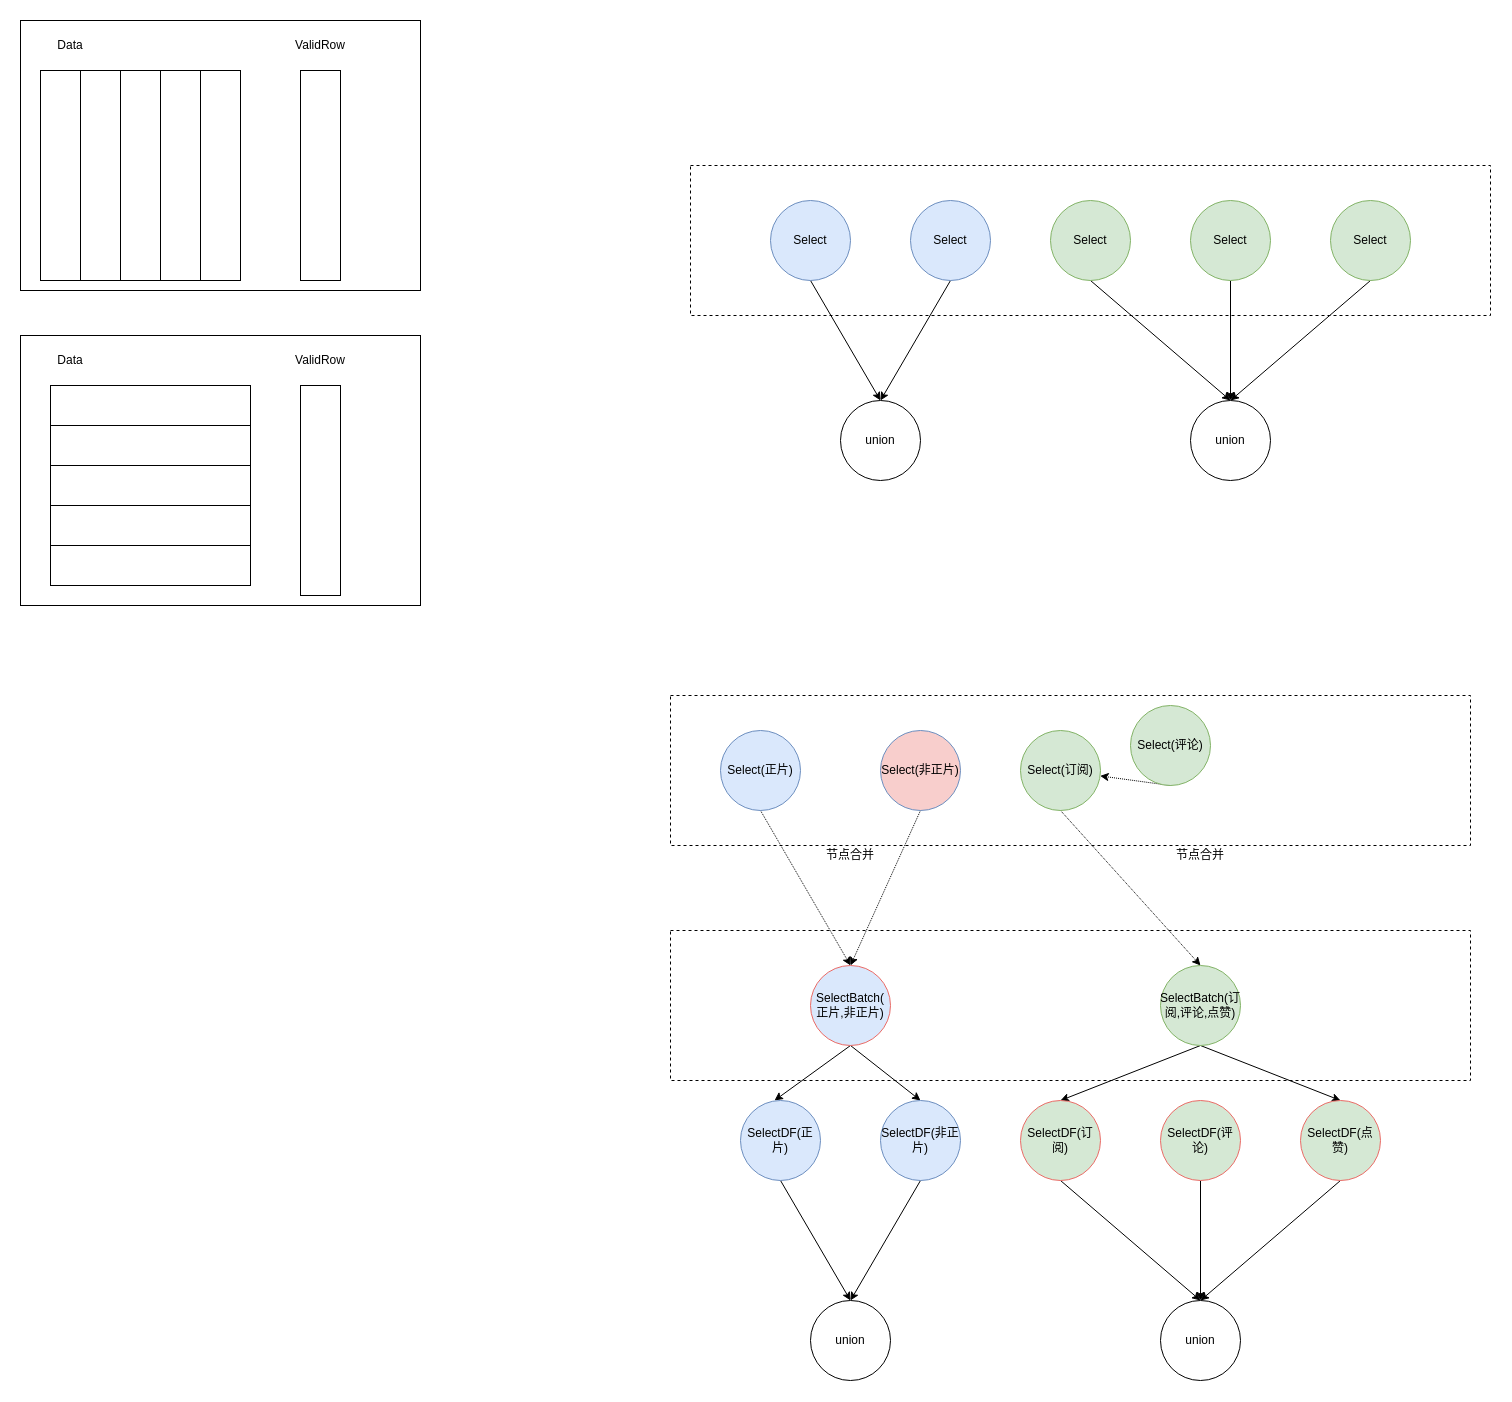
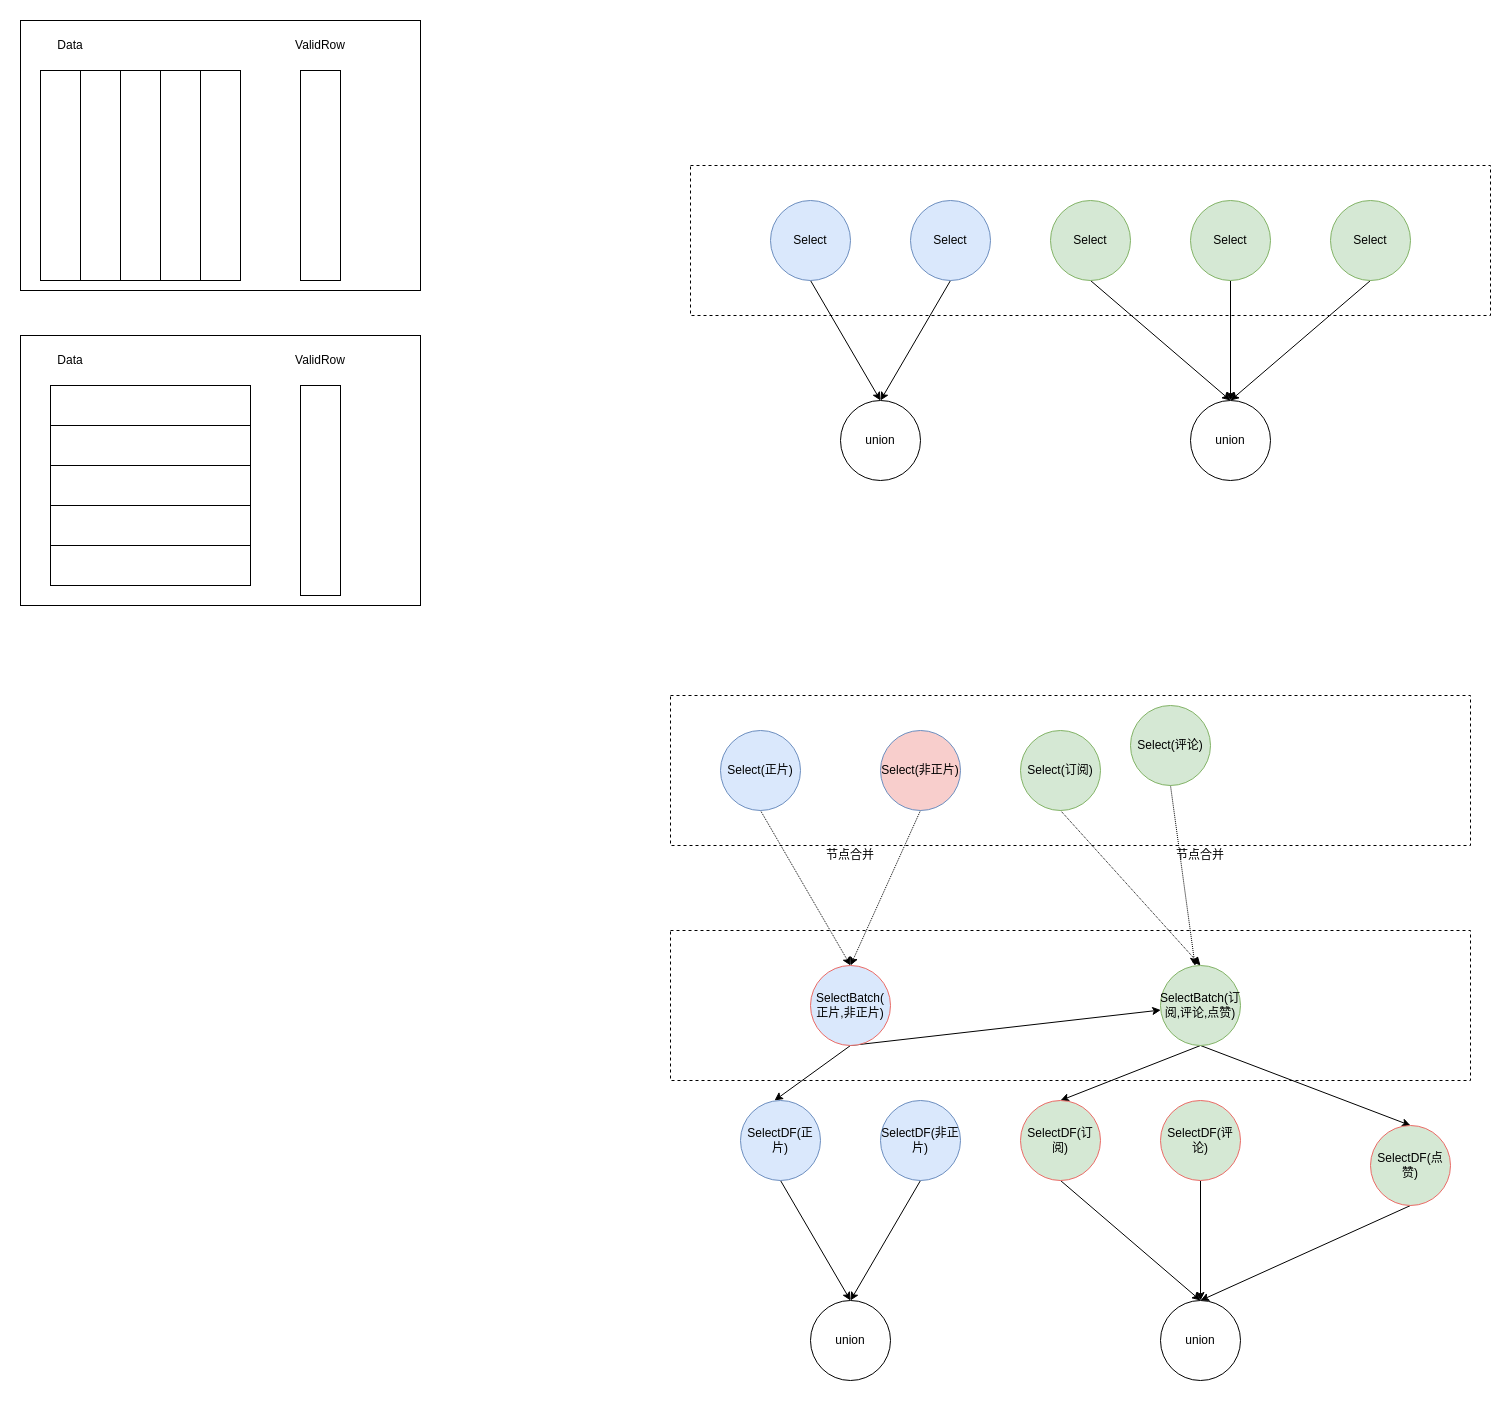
edge "Select(评论)" -> "Select(订阅)": now "Select(评论)" -> "SelectBatch(订阅,评论,点赞)"
edge "SelectBatch( 正片,非正片)" -> "SelectDF(非正片)": now "SelectBatch( 正片,非正片)" -> "SelectBatch(订阅,评论,点赞)"
node "SelectDF(点赞)": moved (1341, 1141) -> (1411, 1166)
